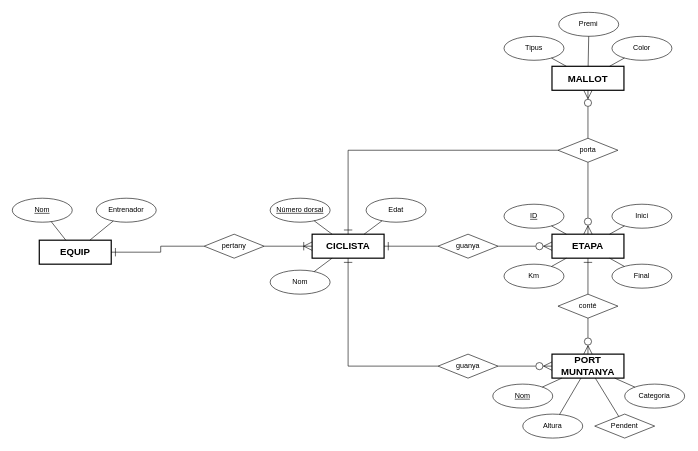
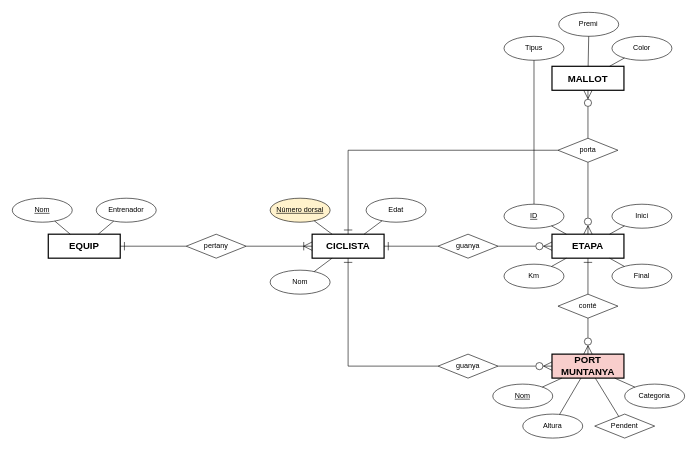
edge "Tipus" -- "MALLOT": now "Tipus" -- "ID"
node "Número dorsal": fillcolor #ffffff -> #fff2cc
node "pertany": moved (234, 246) -> (216, 246)
node "EQUIP": moved (75, 252) -> (84, 246)
node "PORT MUNTANYA": fillcolor #ffffff -> #f8cecc
